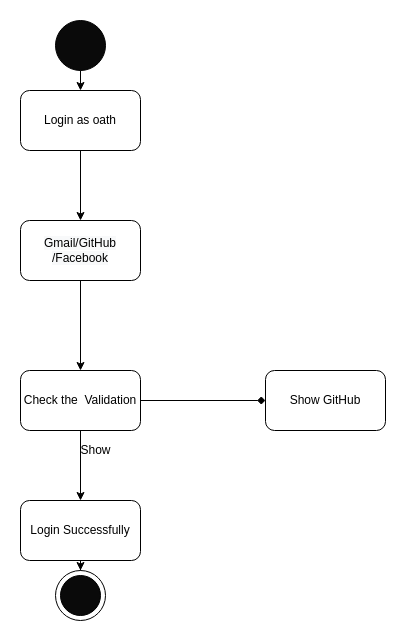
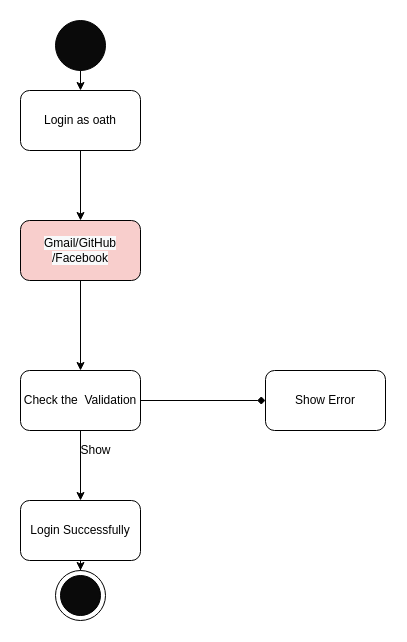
node "Gmail/GitHub/Facebook": fillcolor #ffffff -> #f8cecc
node "Show GitHub": label "Show GitHub" -> "Show Error"
